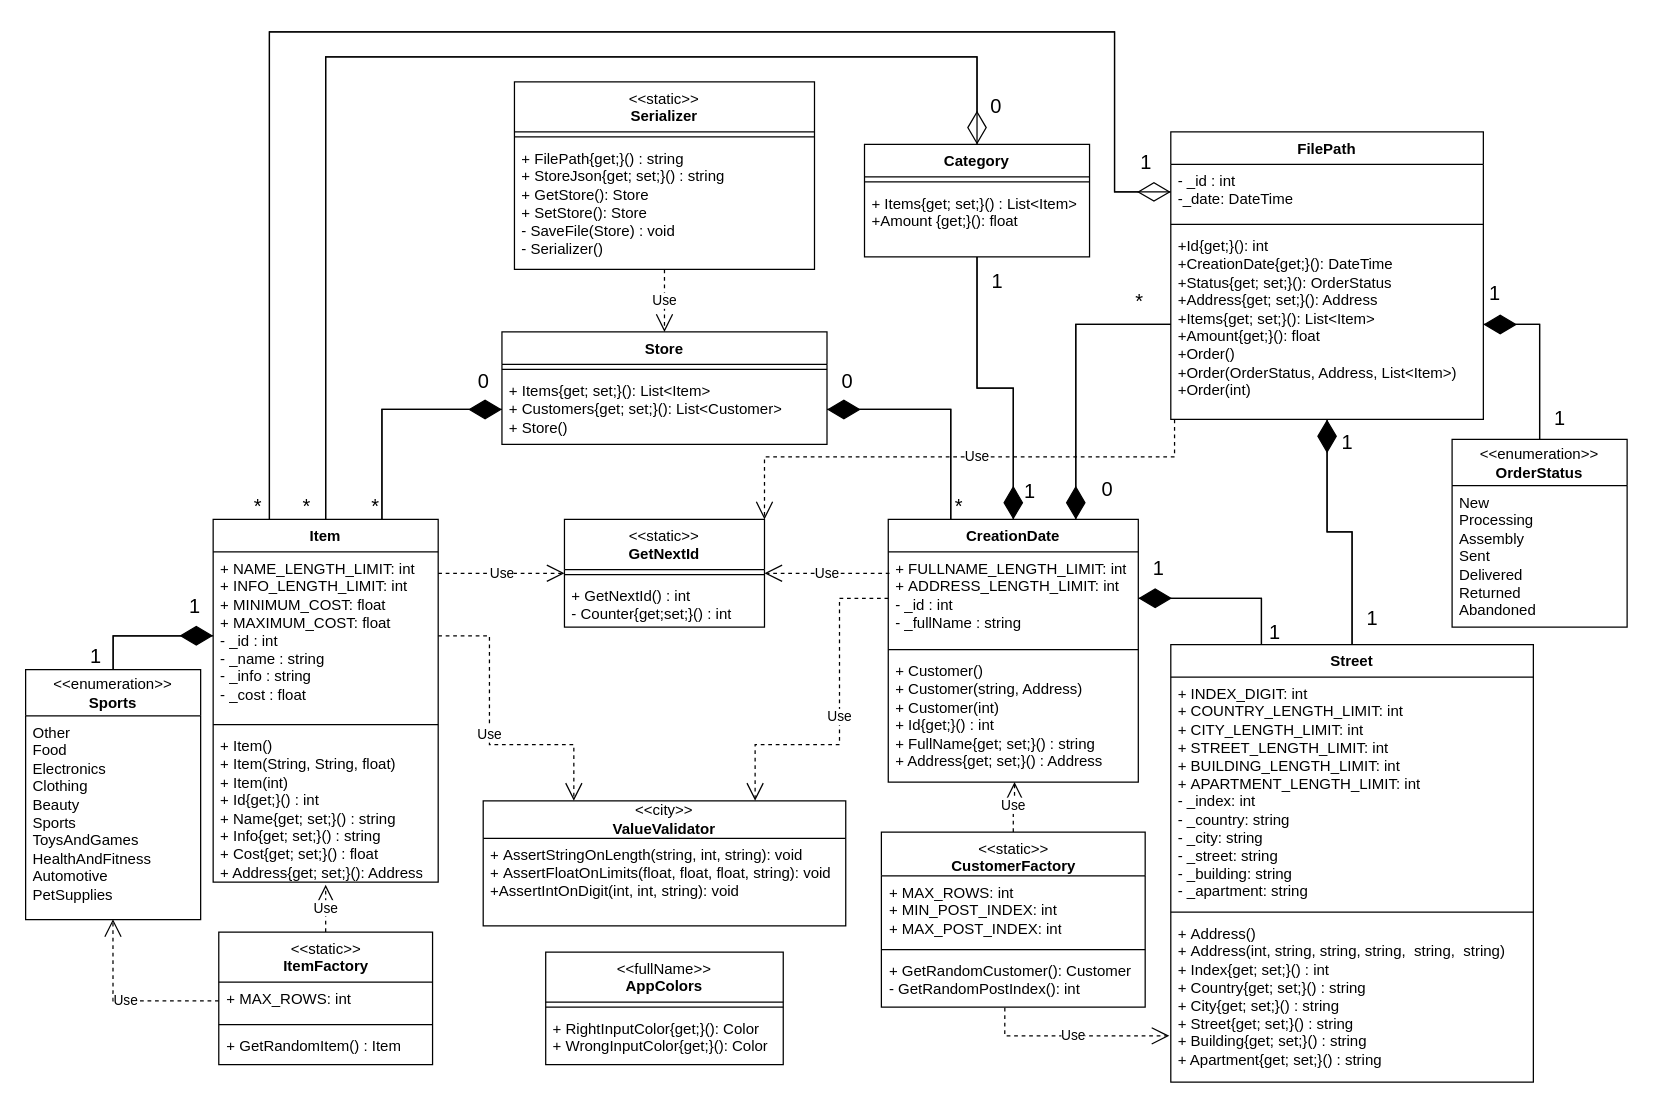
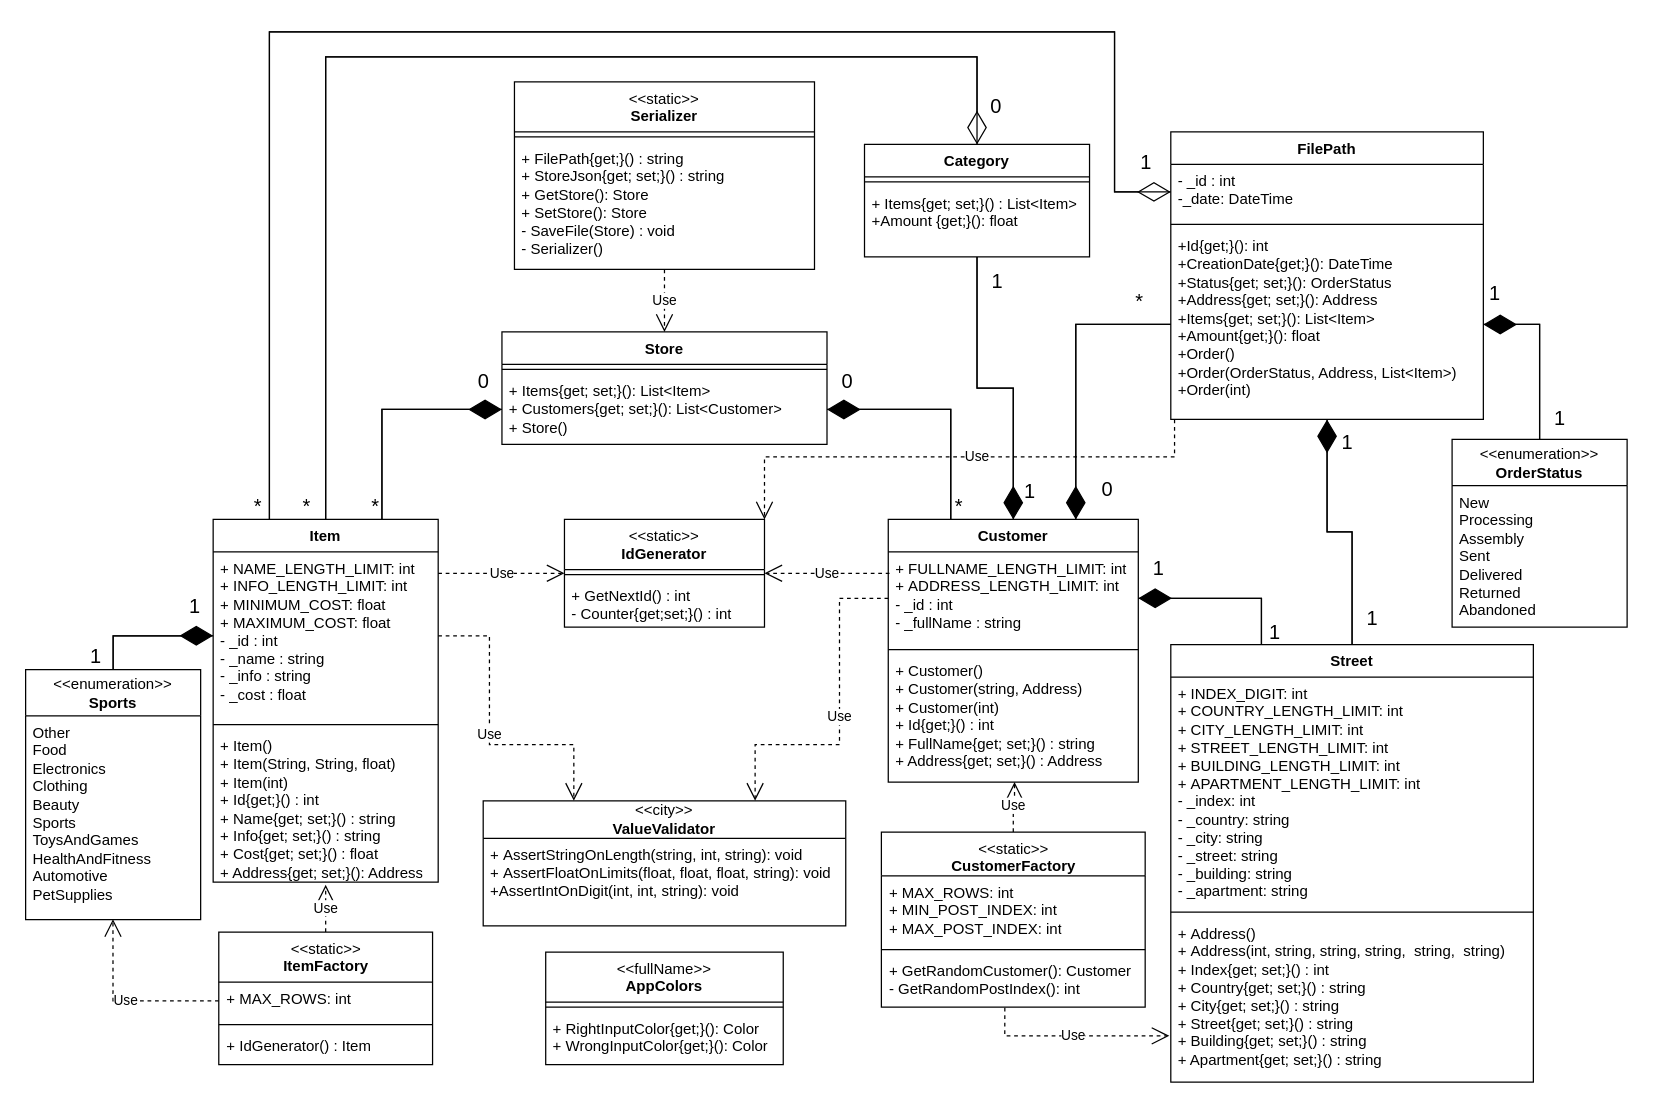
node "CreationDate": label "CreationDate" -> "Customer"
node "<<static>> GetNextId": label "<<static>> GetNextId" -> "<<static>> IdGenerator"
node "+ GetRandomItem() : Item": label "+ GetRandomItem() : Item" -> "+ IdGenerator() : Item"
